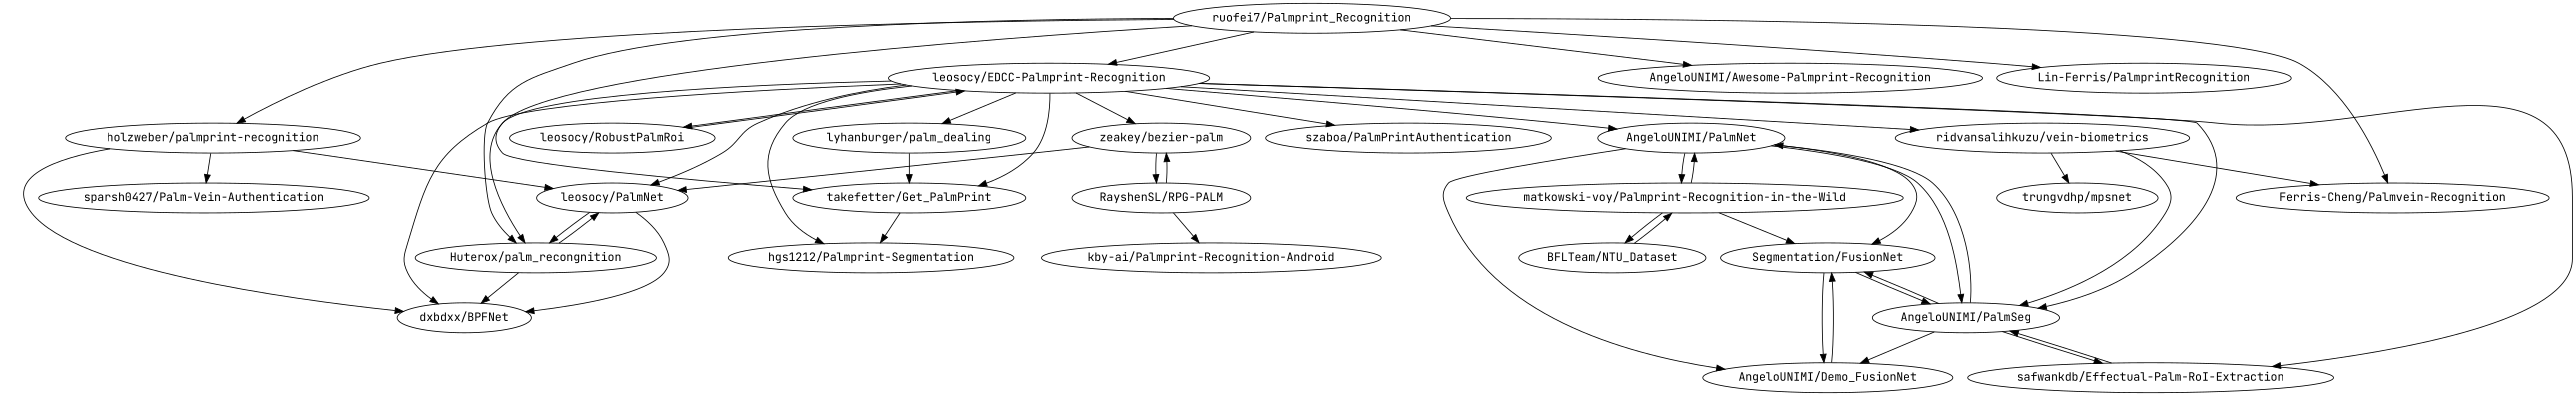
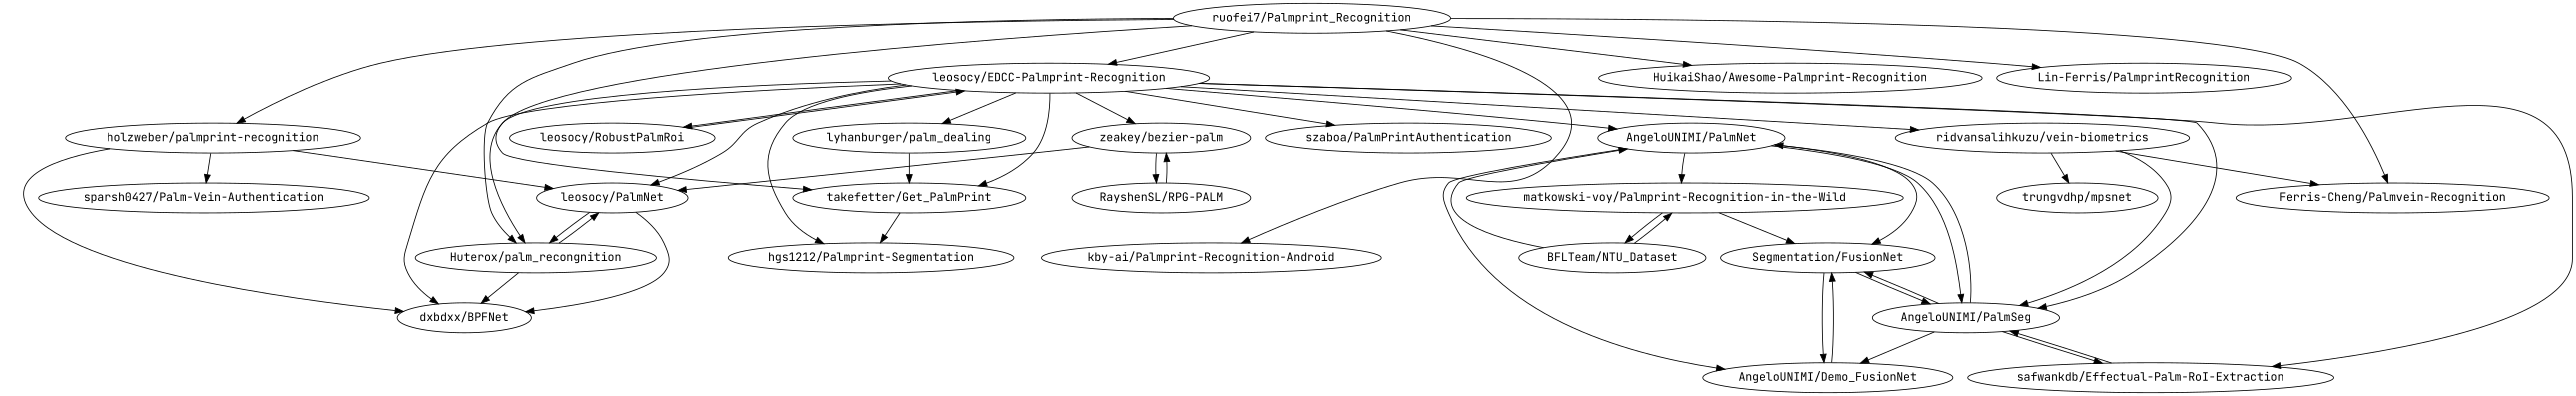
node "AngeloUNIMI/Awesome-Palmprint-Recognition": label "AngeloUNIMI/Awesome-Palmprint-Recognition" -> "HuikaiShao/Awesome-Palmprint-Recognition"
edge "matkowski-voy/Palmprint-Recognition-in-the-Wild" -> "AngeloUNIMI/PalmNet": now "BFLTeam/NTU_Dataset" -> "AngeloUNIMI/PalmNet"
edge "RayshenSL/RPG-PALM" -> "kby-ai/Palmprint-Recognition-Android": now "ruofei7/Palmprint_Recognition" -> "kby-ai/Palmprint-Recognition-Android"
